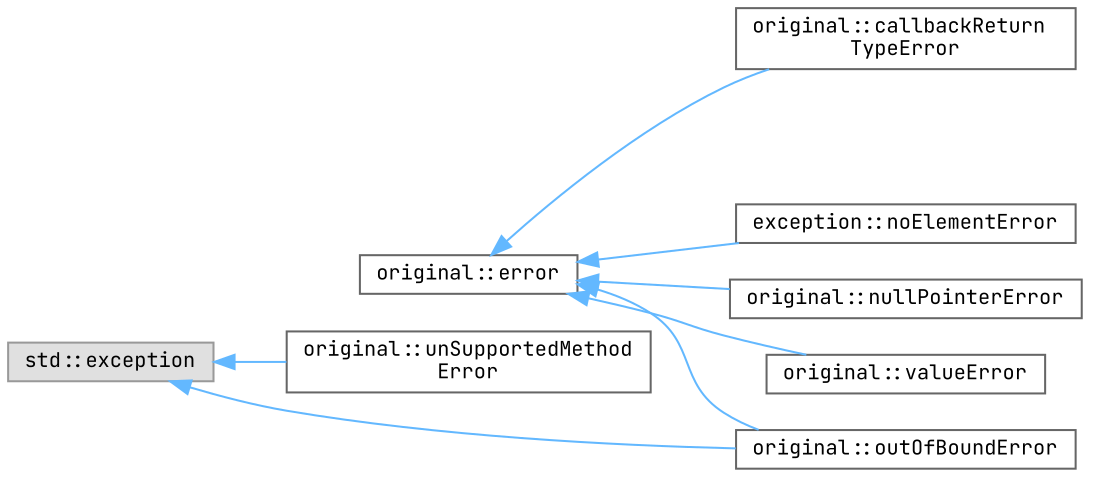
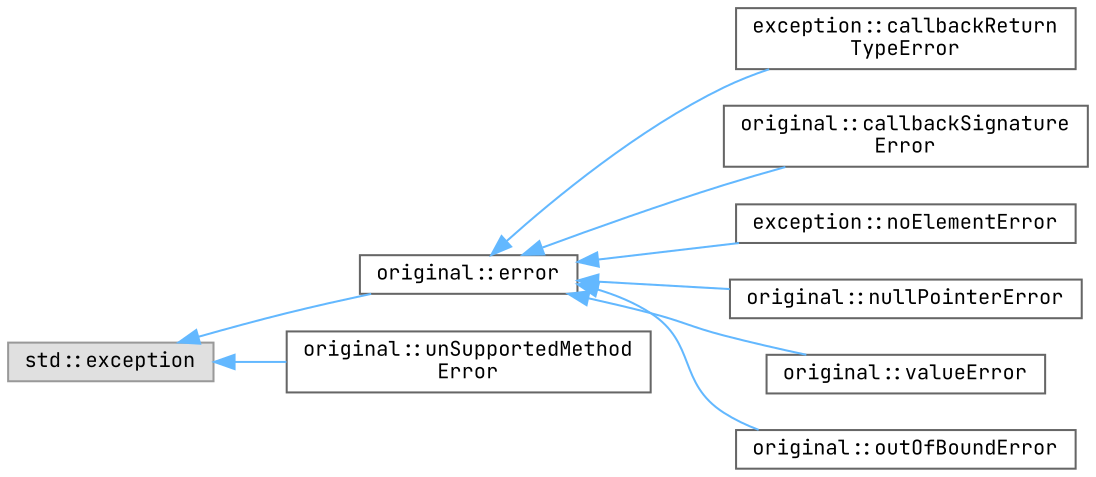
node "original::callbackReturn TypeError": label "original::callbackReturn TypeError" -> "exception::callbackReturn TypeError"
node "original::callbackSignature Error": added
edge "original::outOfBoundError" -> "std::exception": now "original::error" -> "std::exception"
